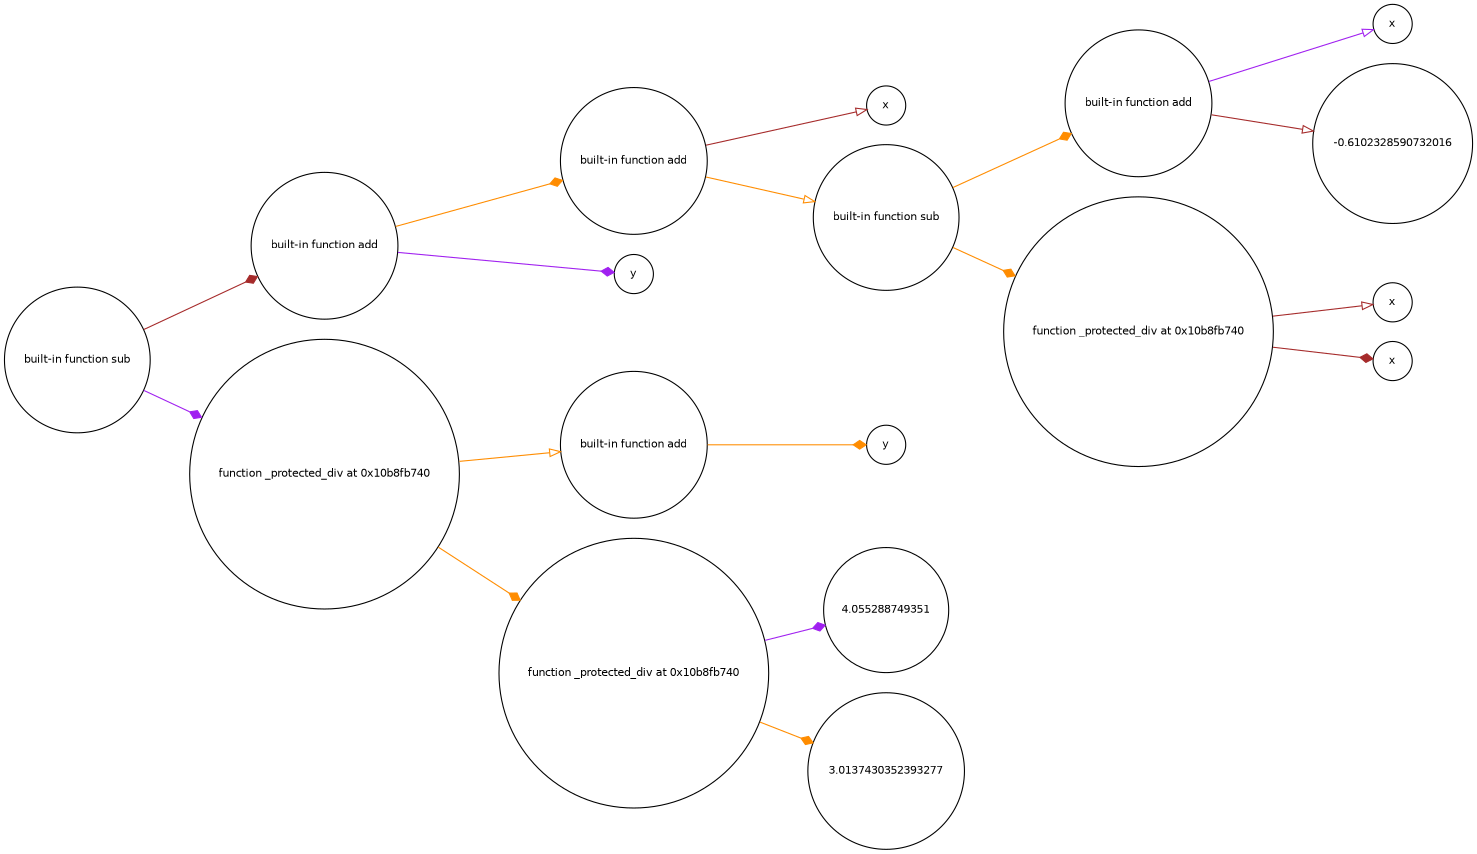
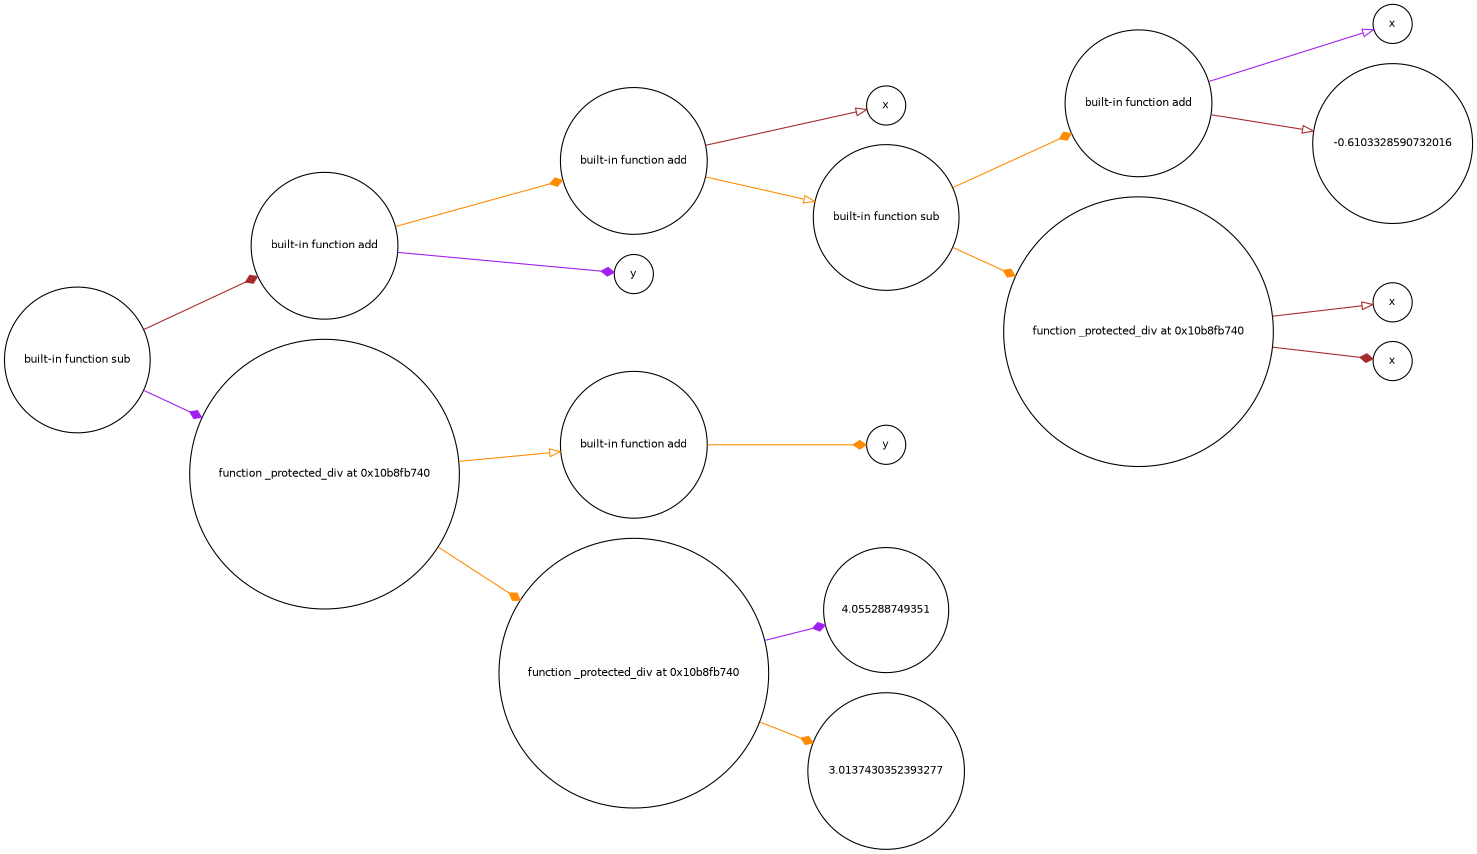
node "-0.6102328590732016": label "-0.6102328590732016" -> "-0.6103328590732016"
